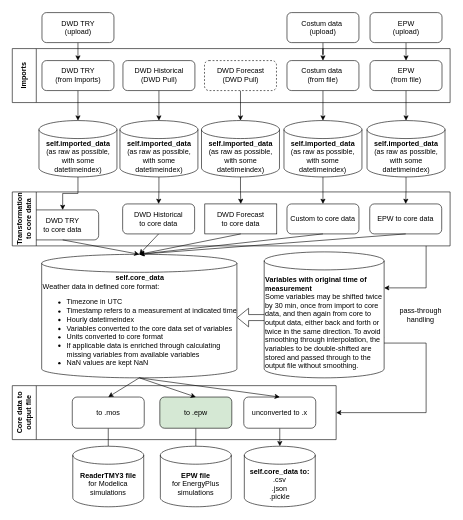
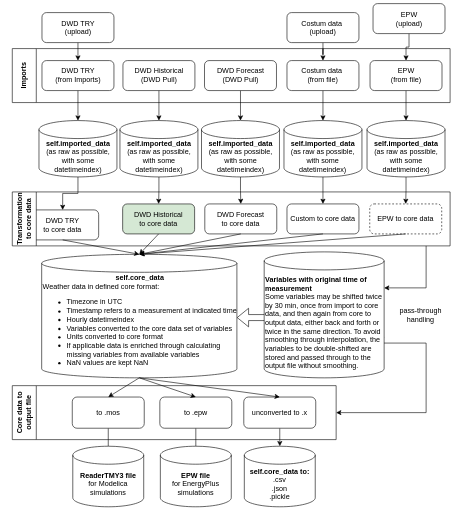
node "EPW (upload)": moved (406, 27) -> (409, 18)
node "DWD Forecast (DWD Pull)": style dashed -> solid
node "DWD Historical to core data": fillcolor #ffffff -> #d5e8d4
node "DWD Forecast to core data": shape rectangle -> rounded rectangle
node "EPW to core data": style solid -> dashed
node "to .epw": fillcolor #d5e8d4 -> #ffffff
